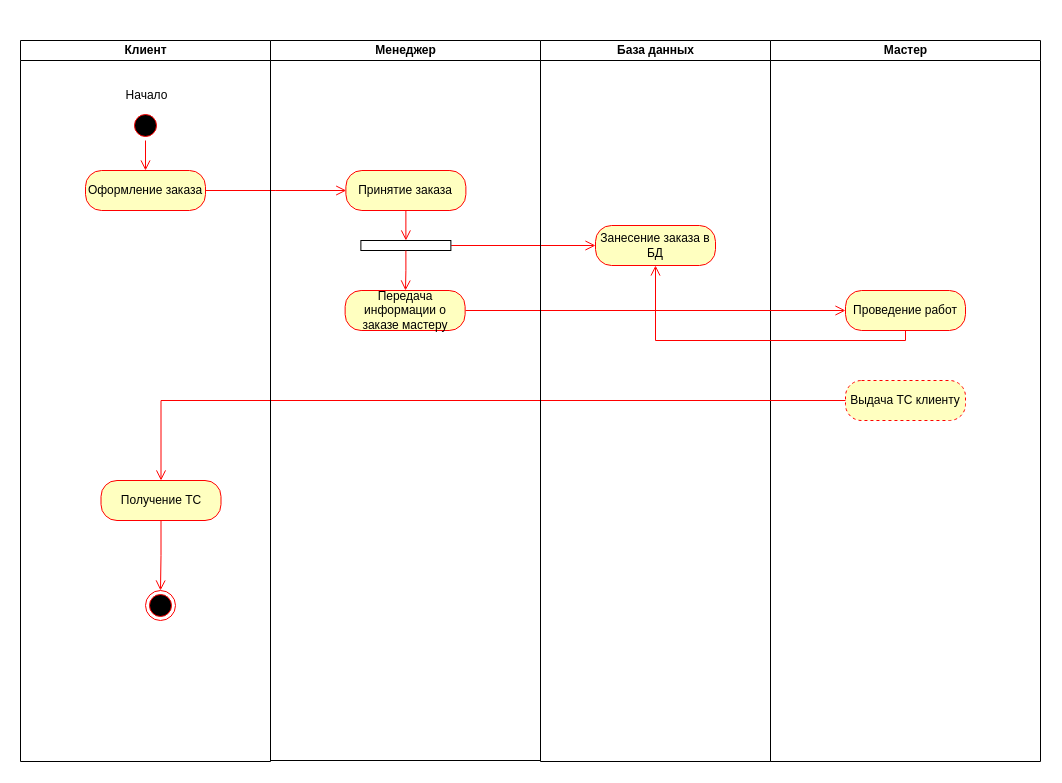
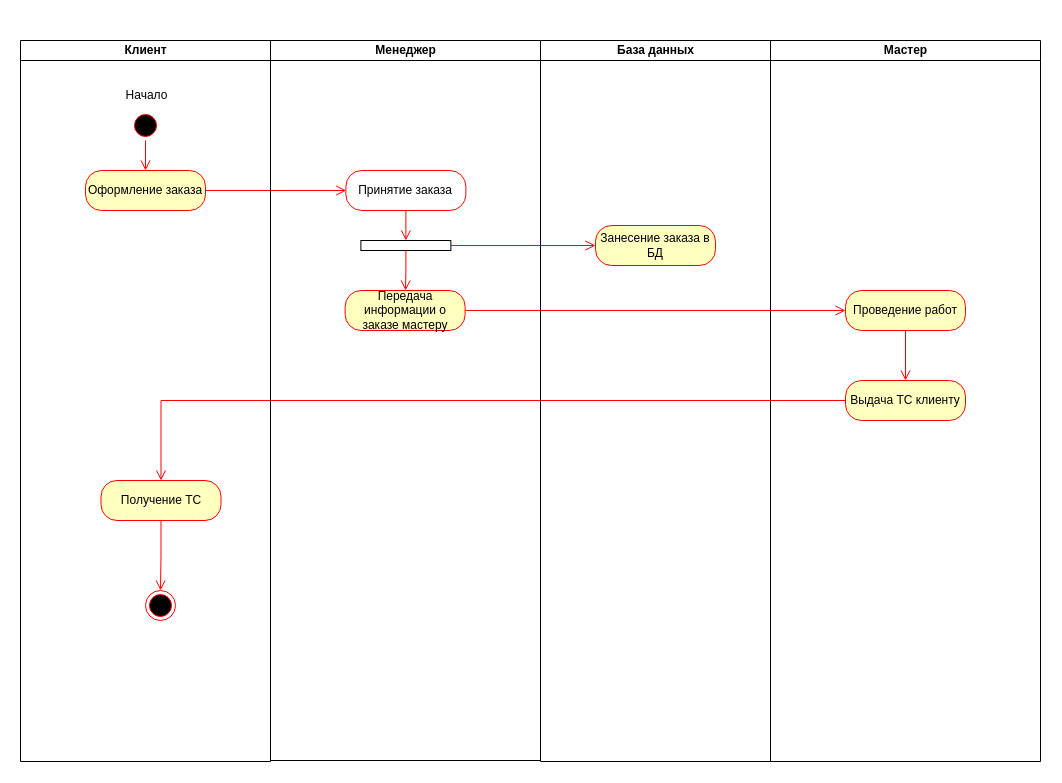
node "Принятие заказа": fillcolor #ffffc0 -> #ffffff
edge "Проведение работ" -> "Занесение заказа в БД": now "Проведение работ" -> "Выдача ТС клиенту"
node "Выдача ТС клиенту": style dashed -> solid
